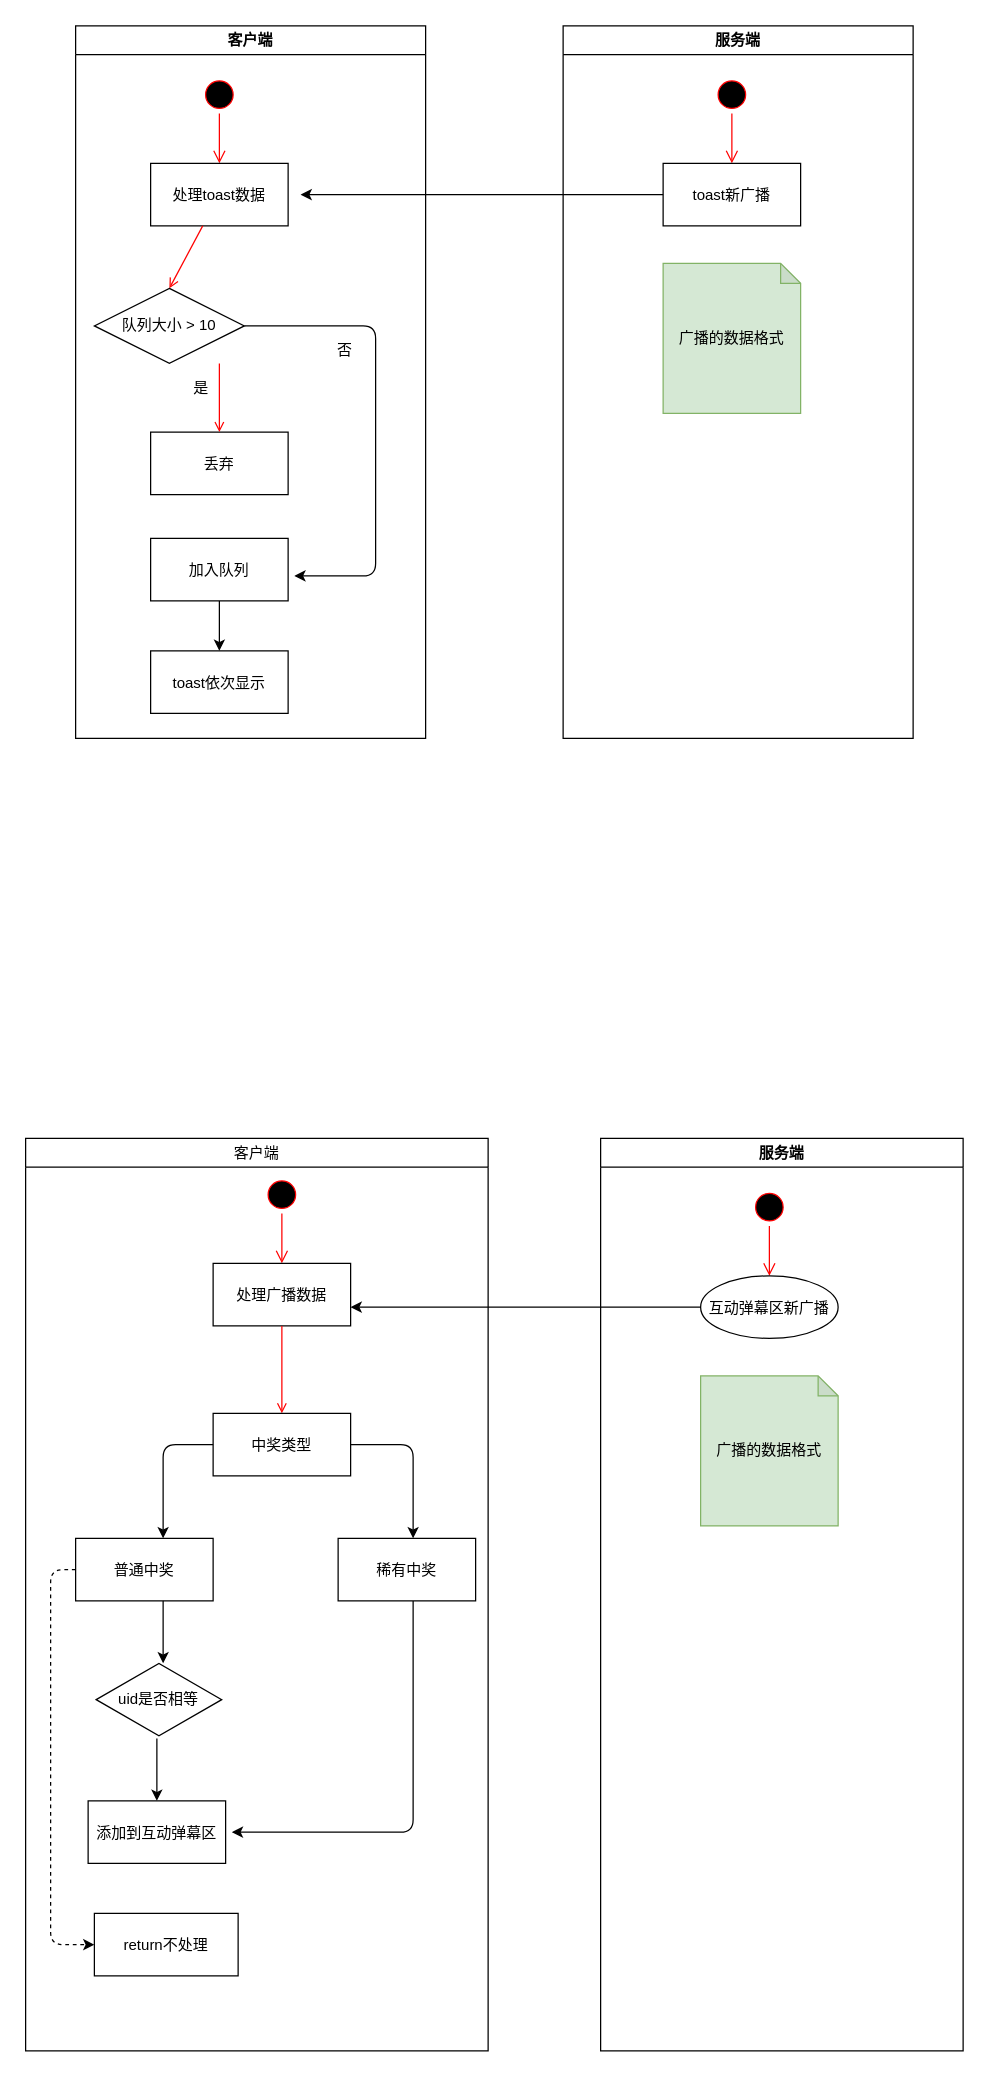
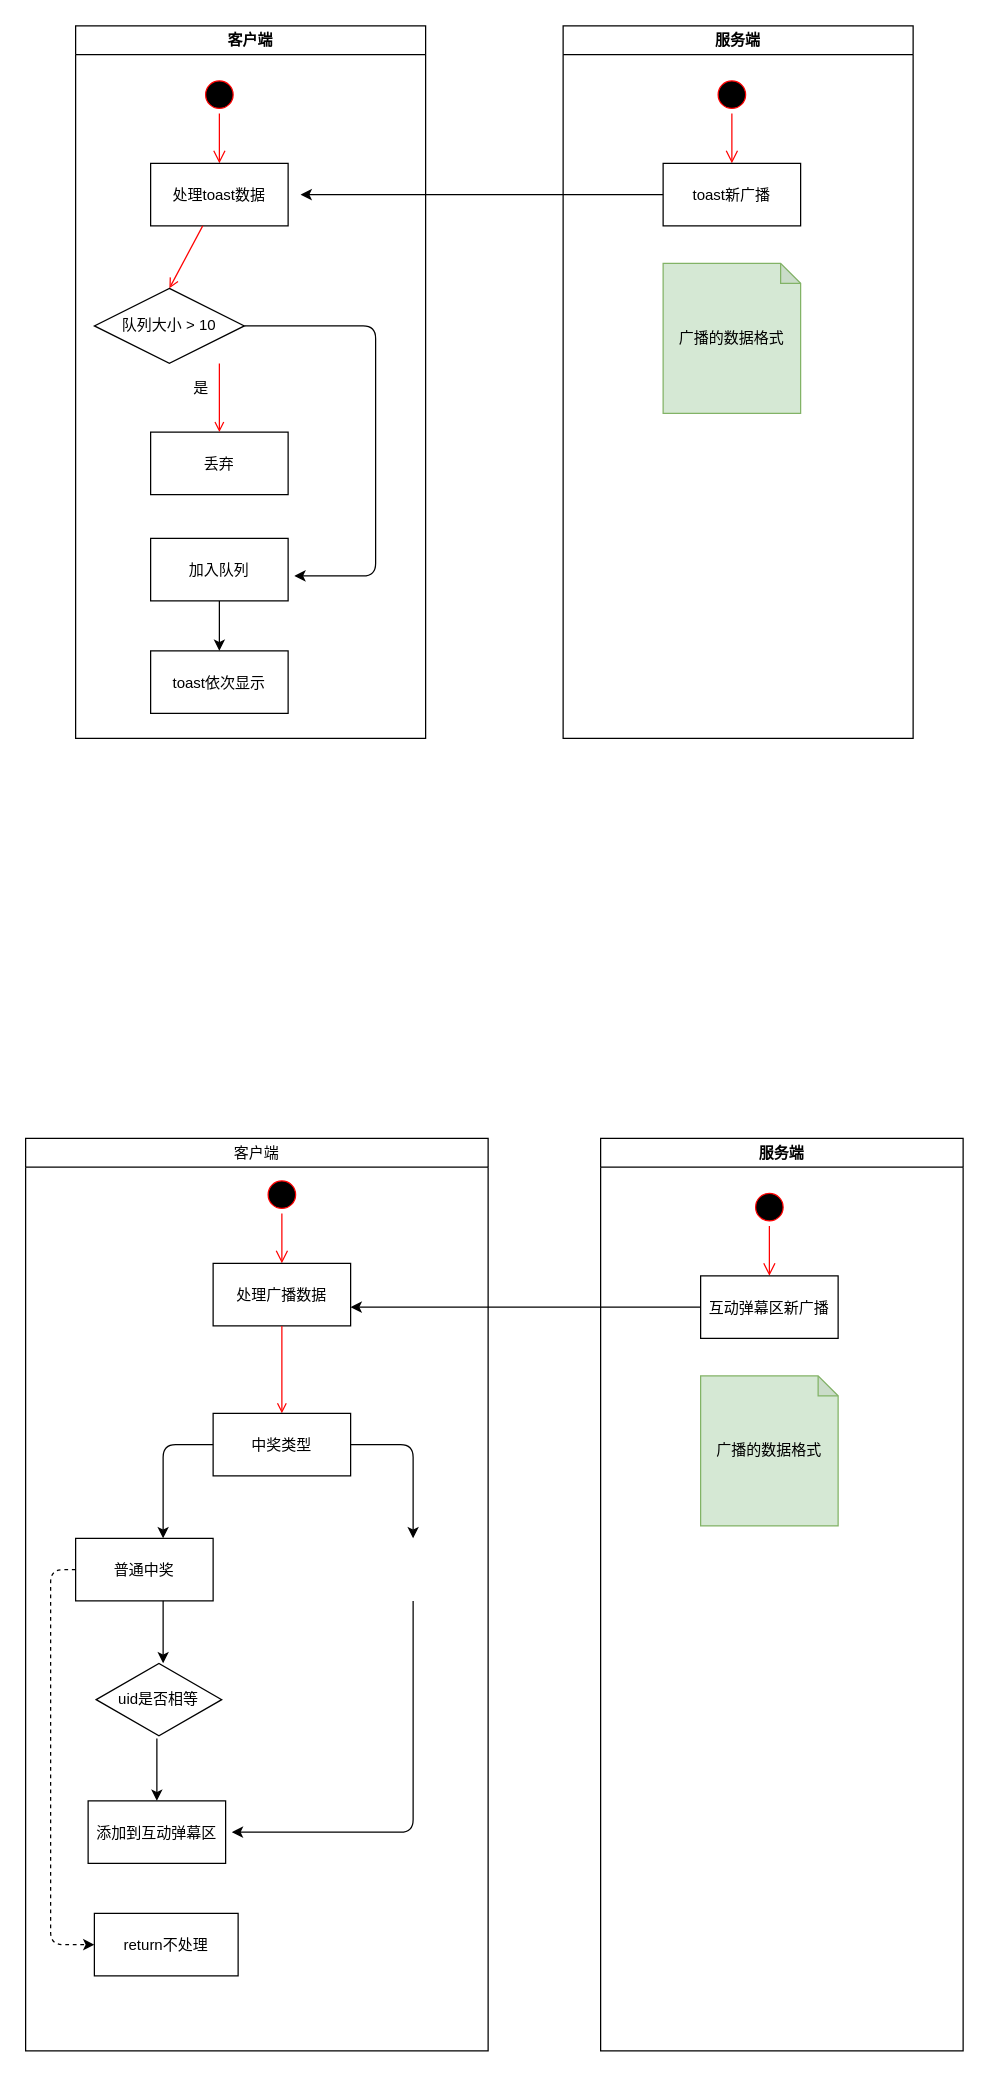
node "否": removed
node "互动弹幕区新广播": shape ellipse -> rectangle
node "稀有中奖": removed
